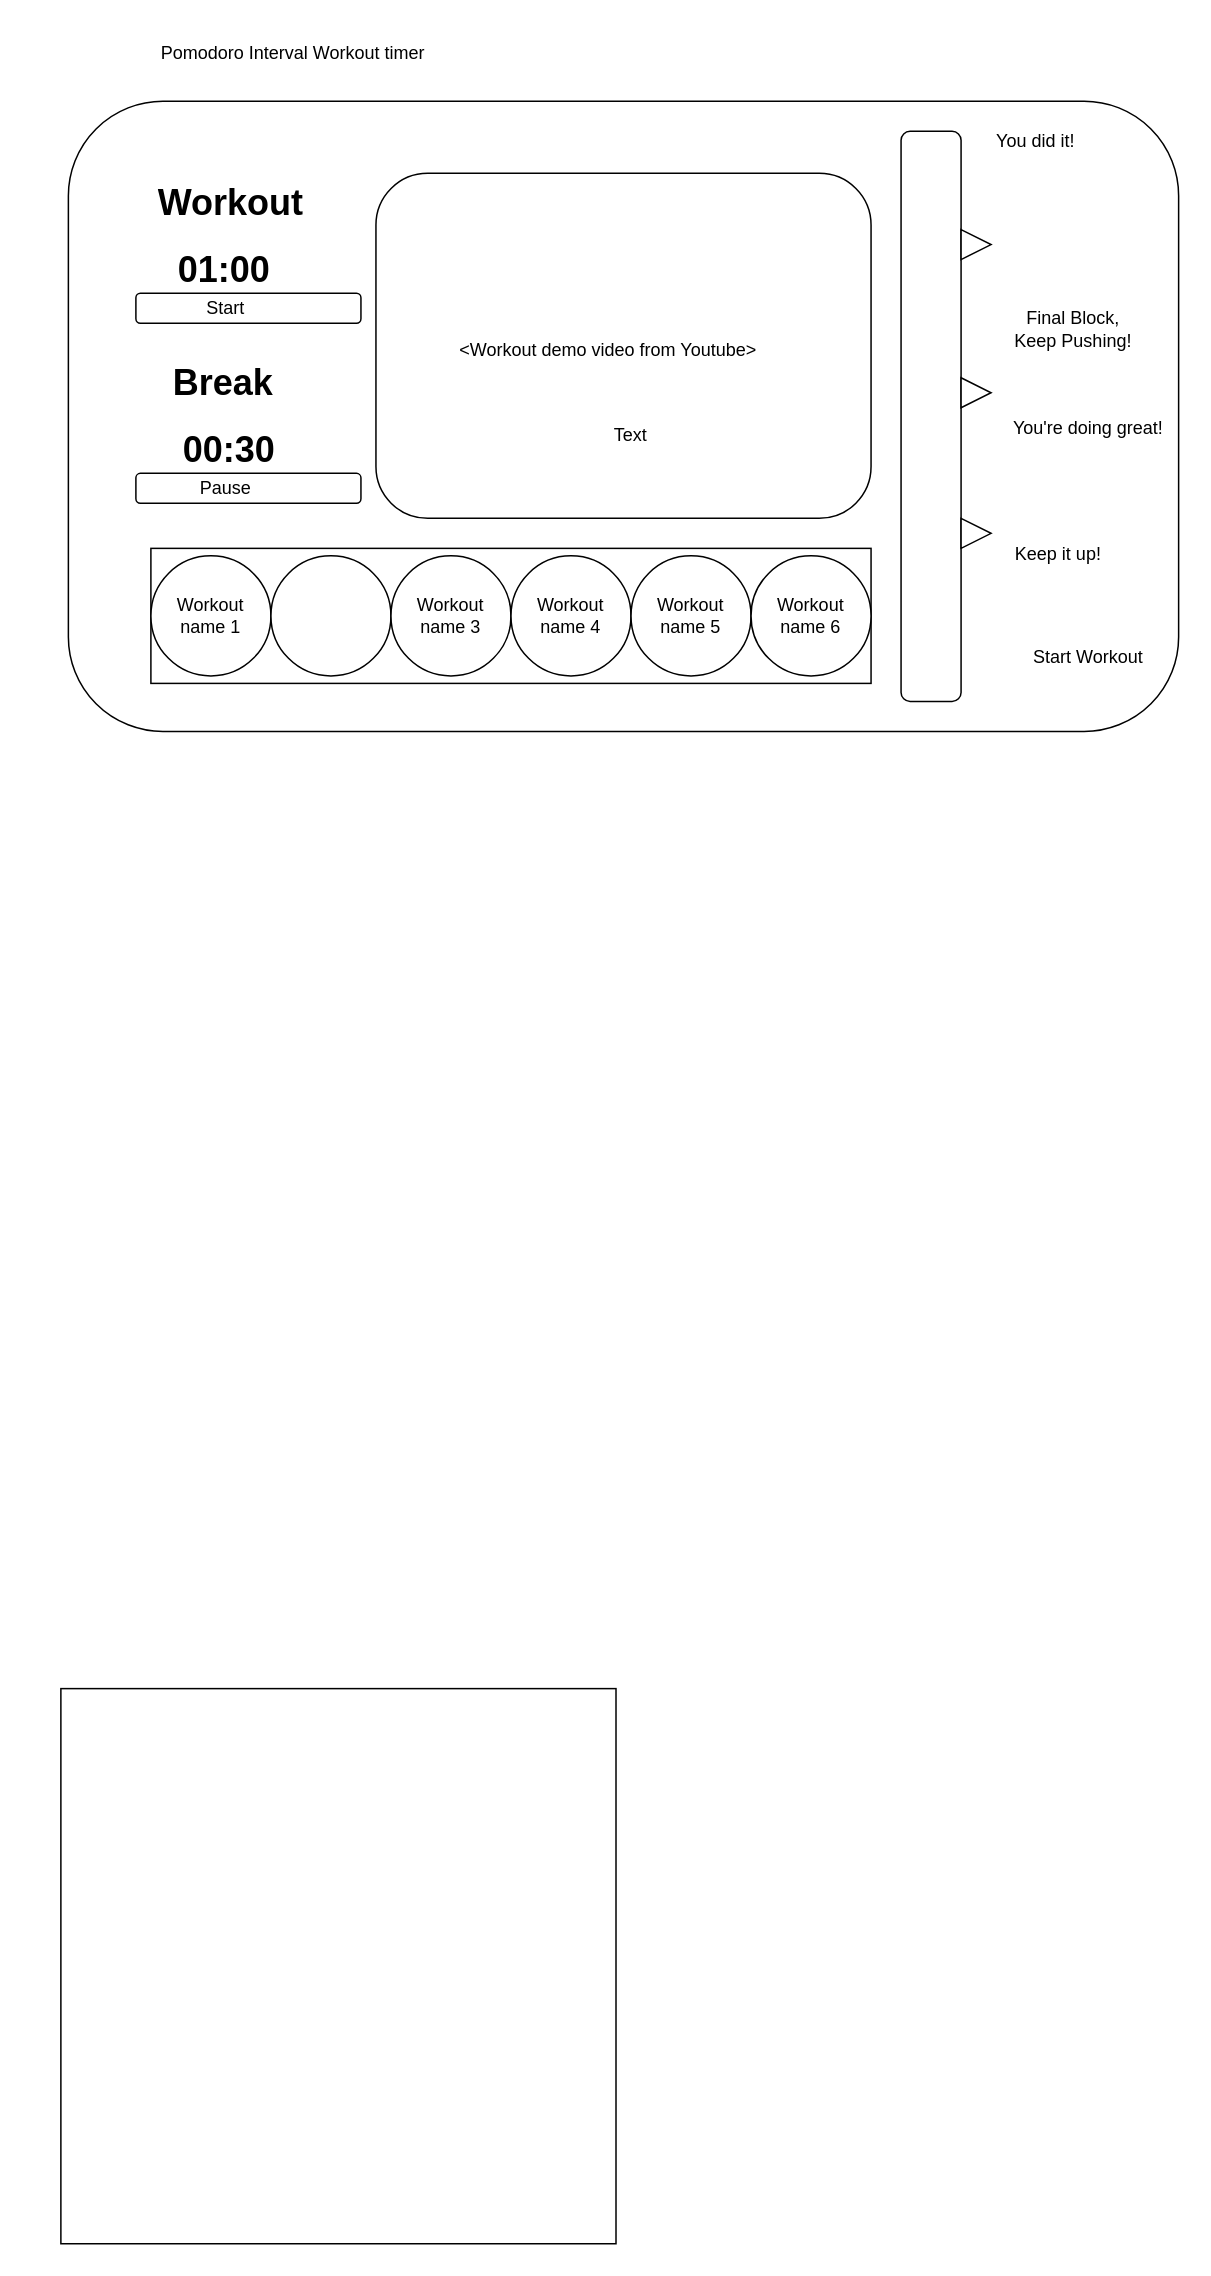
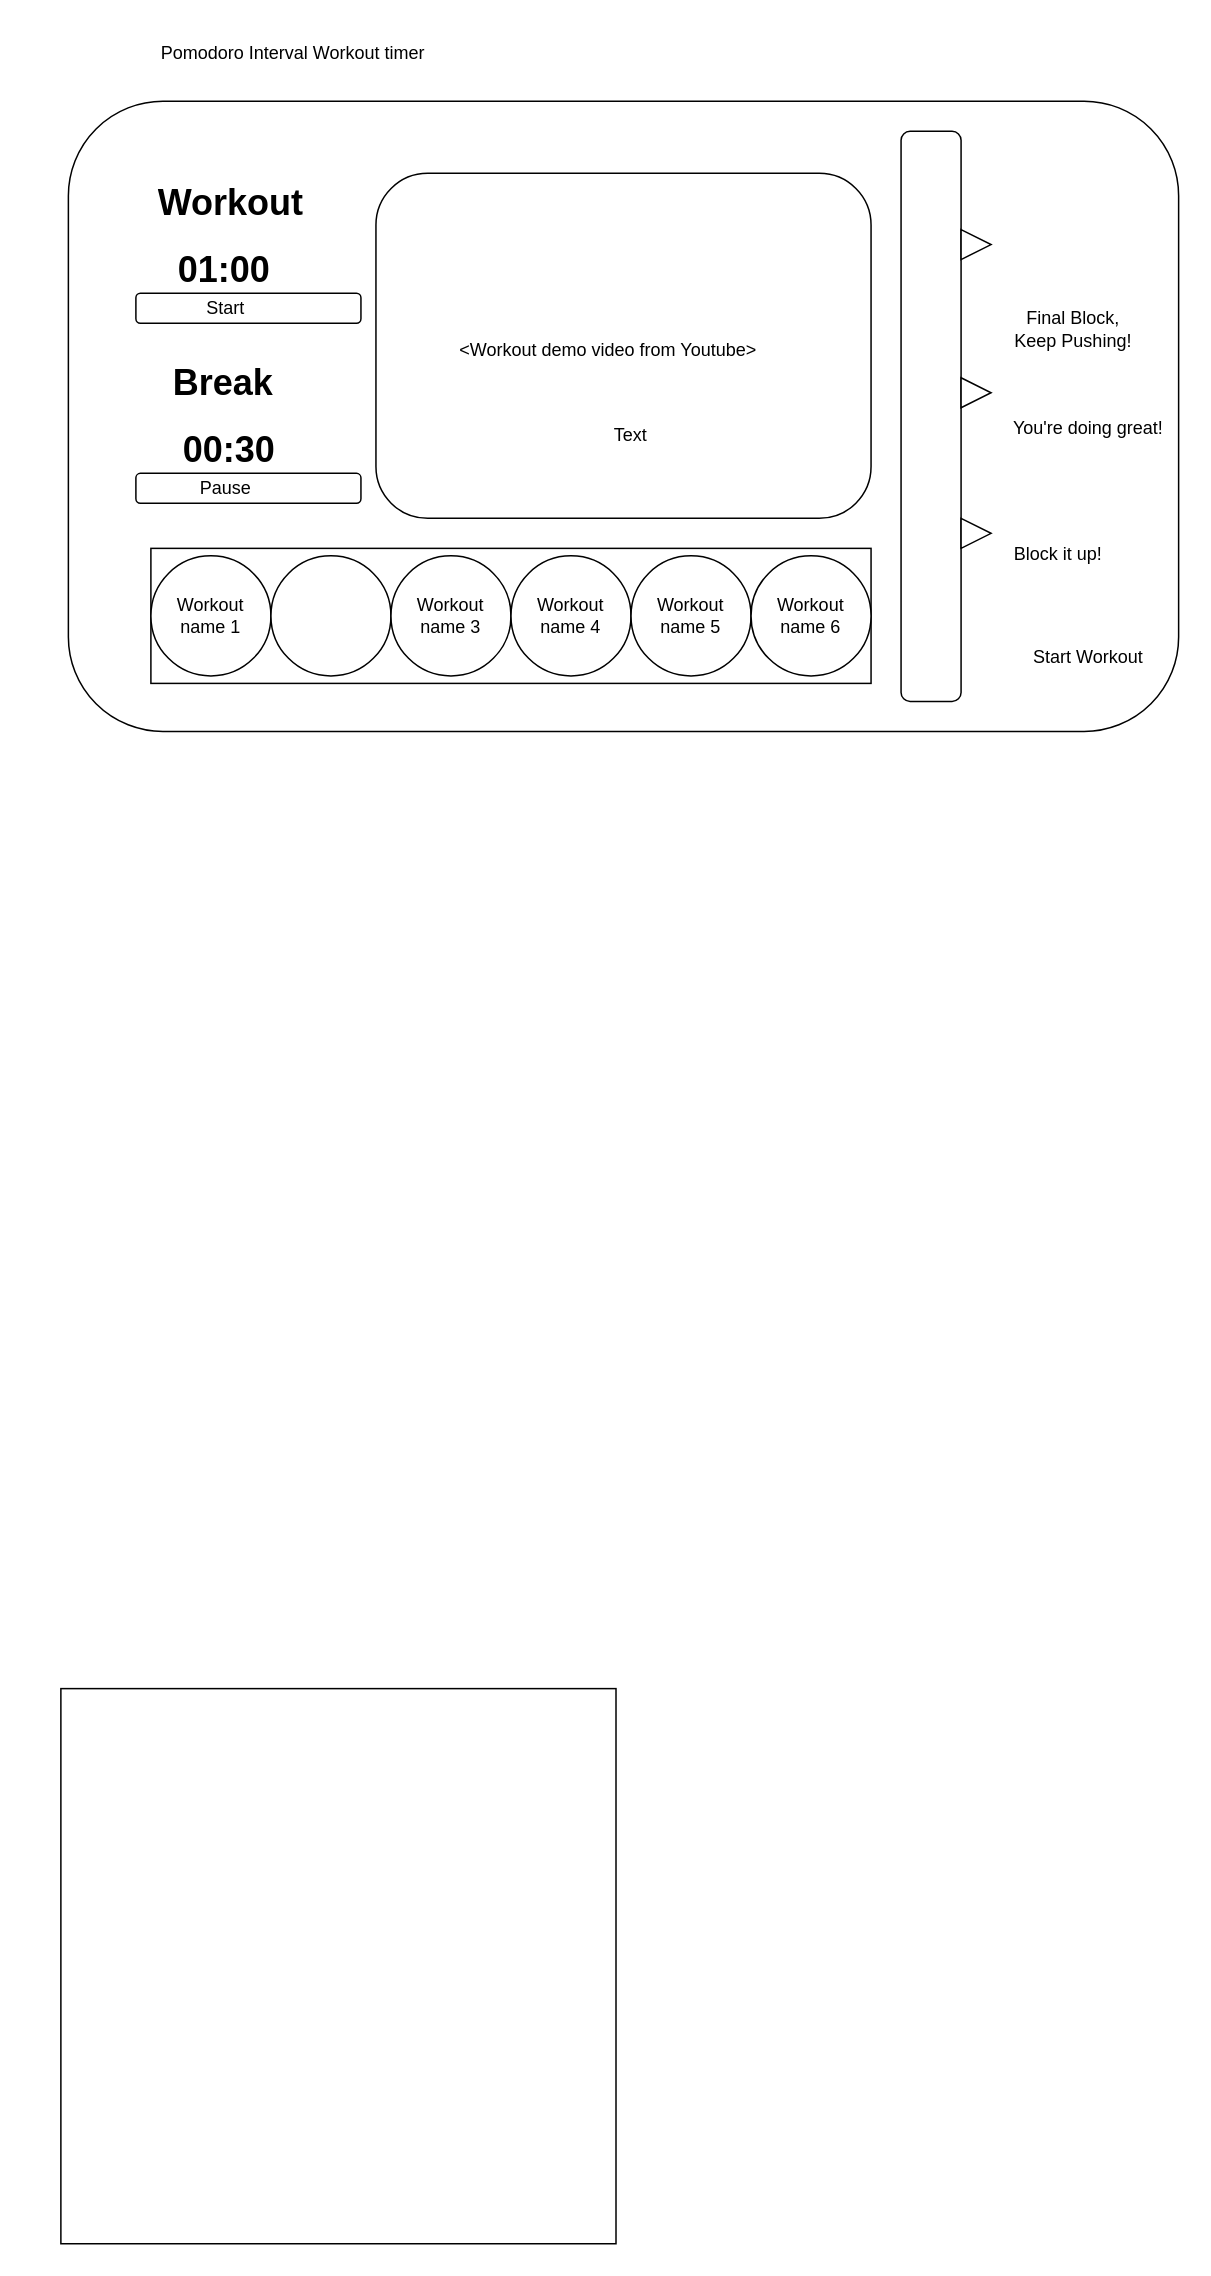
node "You did it!": removed
node "Keep it up!": label "Keep it up!" -> "Block it up!"
